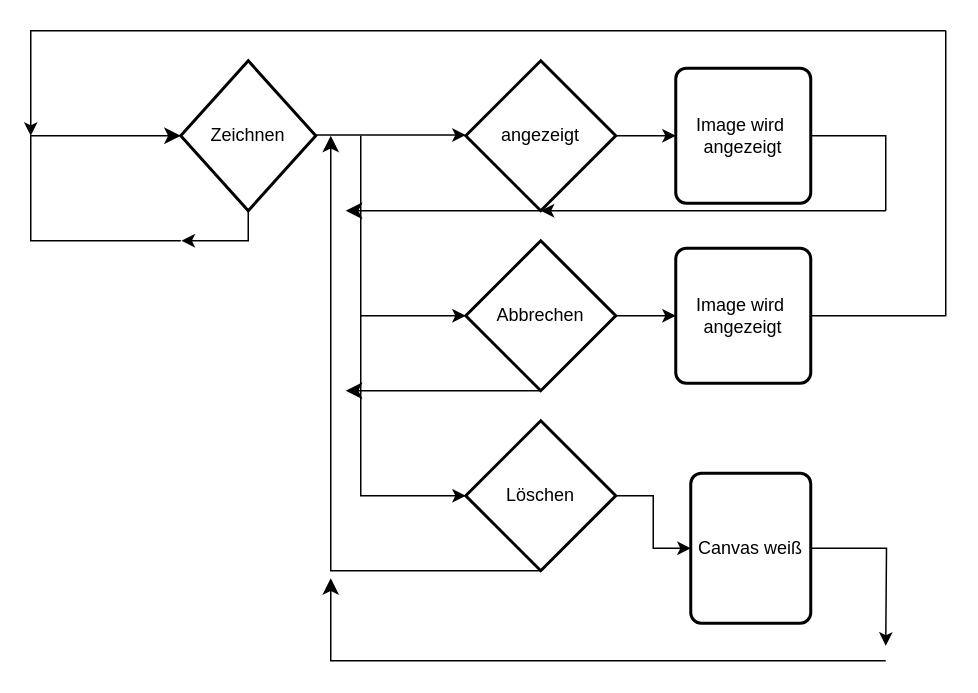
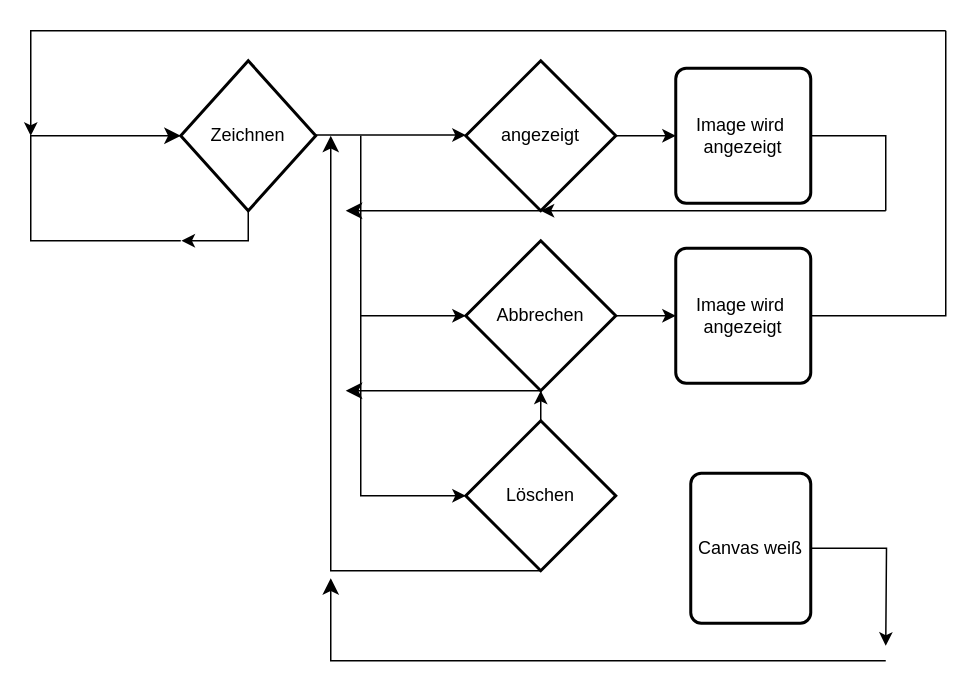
edge "Löschen" -> "Canvas weiß": now "Löschen" -> "Abbrechen"
